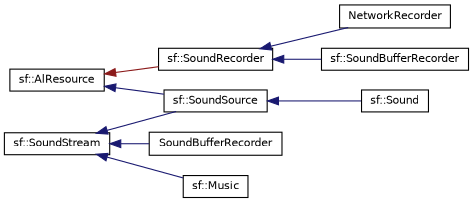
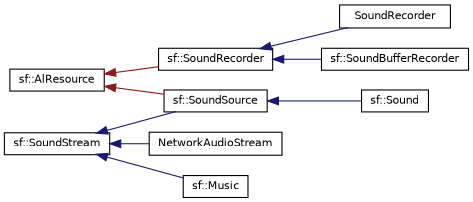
node "NetworkRecorder": label "NetworkRecorder" -> "SoundRecorder"
edge "sf::SoundSource" -> "sf::AlResource": color midnightblue -> firebrick4
node "SoundBufferRecorder": label "SoundBufferRecorder" -> "NetworkAudioStream"
